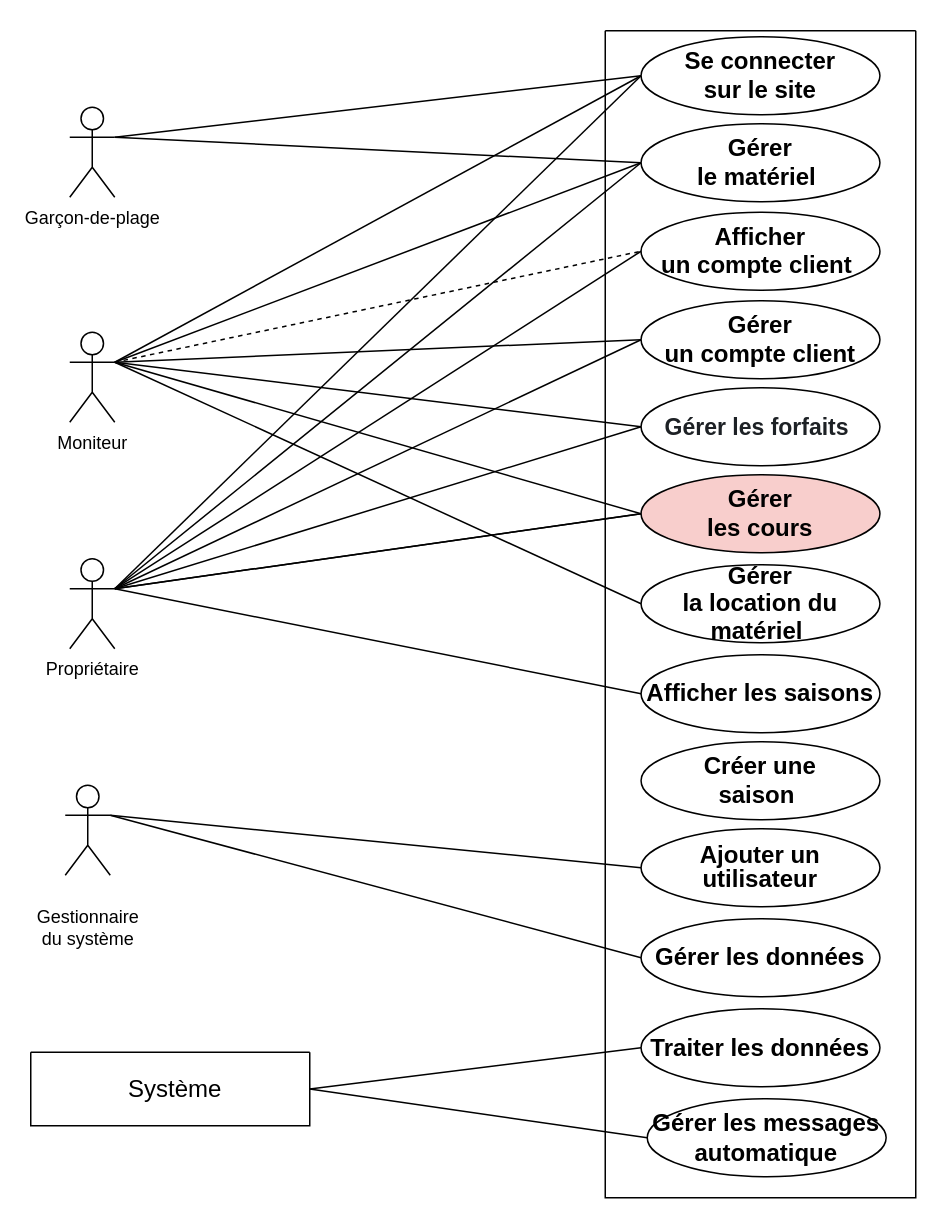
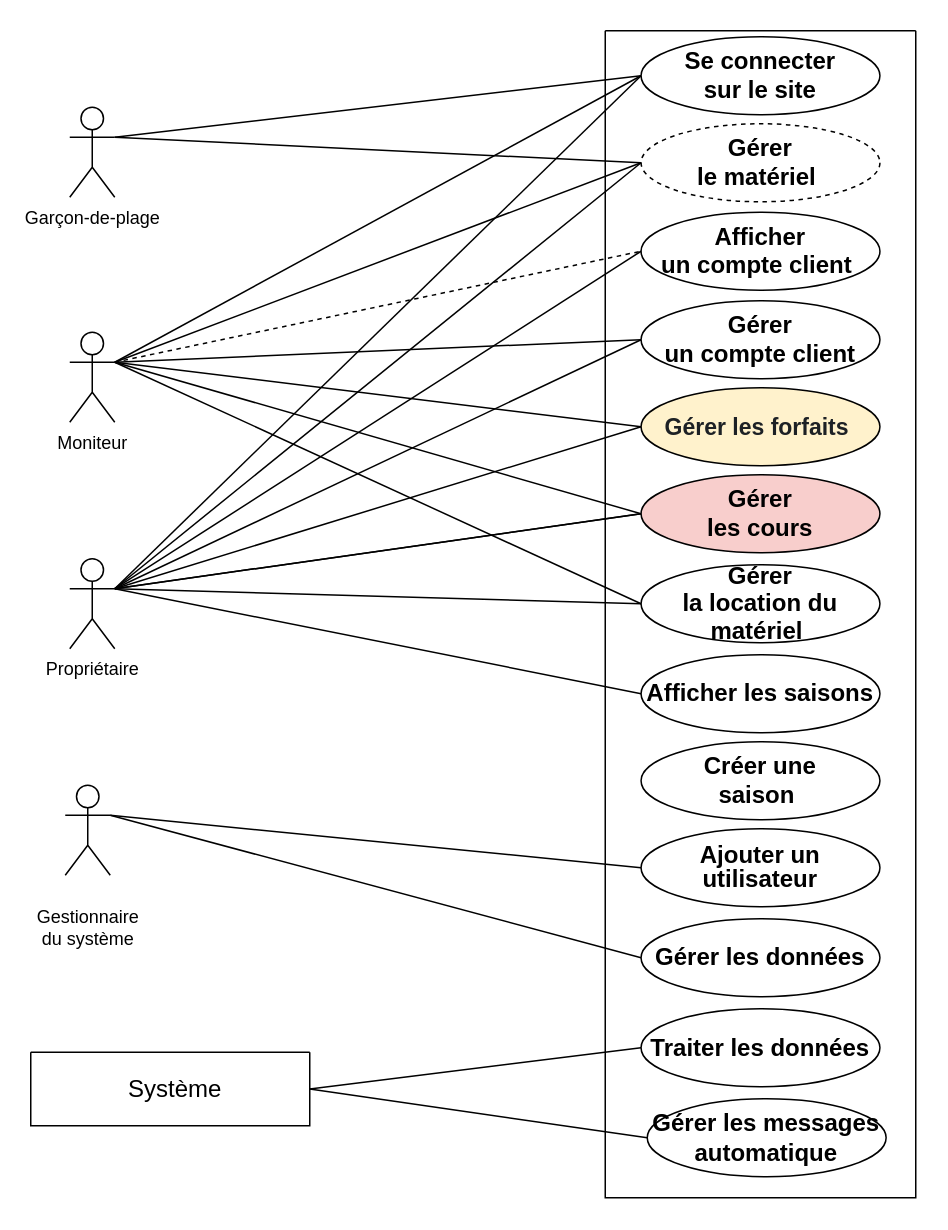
node "Gérer le matériel": style solid -> dashed
node "Gérer les forfaits": fillcolor #ffffff -> #fff2cc
edge "Propriétaire" -- "Gérer la location du matériel": added
